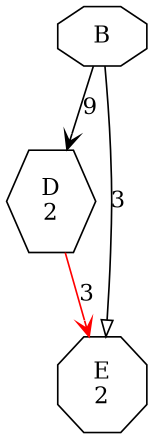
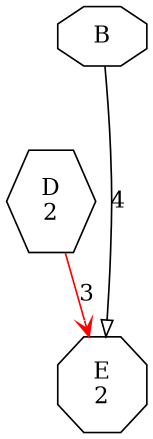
edge "B" -> "D 2": removed, label "9"
edge "B" -> "E 2": label "3" -> "4"
